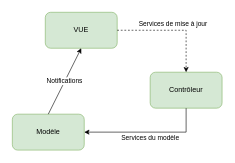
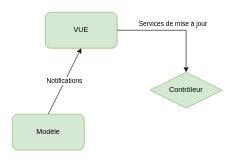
edge "VUE" -> "Contrôleur": style dashed -> solid
node "Contrôleur": shape rounded rectangle -> diamond
edge "Contrôleur" -> "Modèle": removed, label "Services du modèle"
